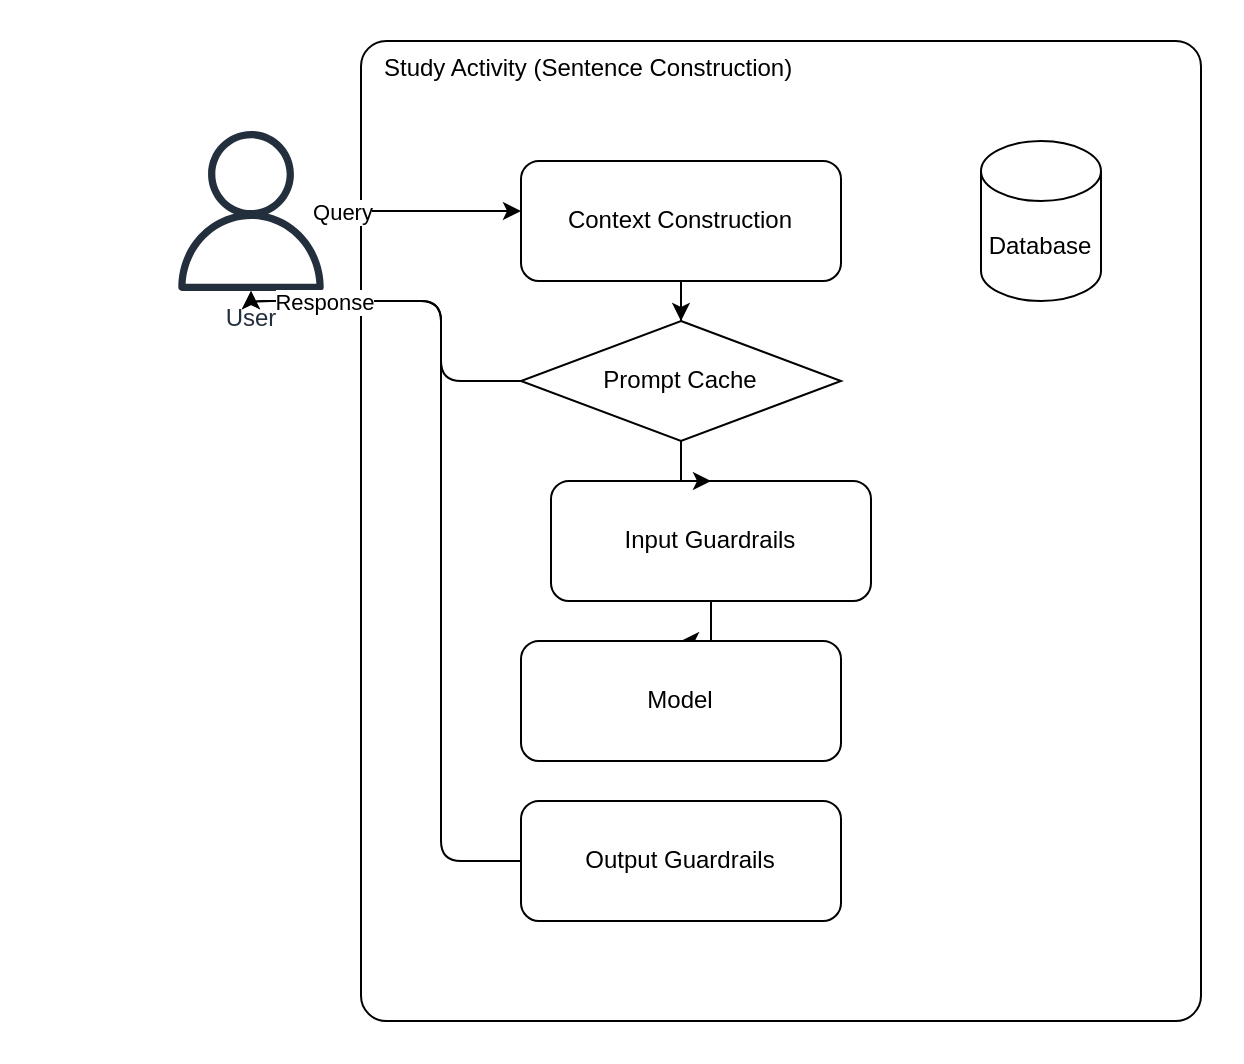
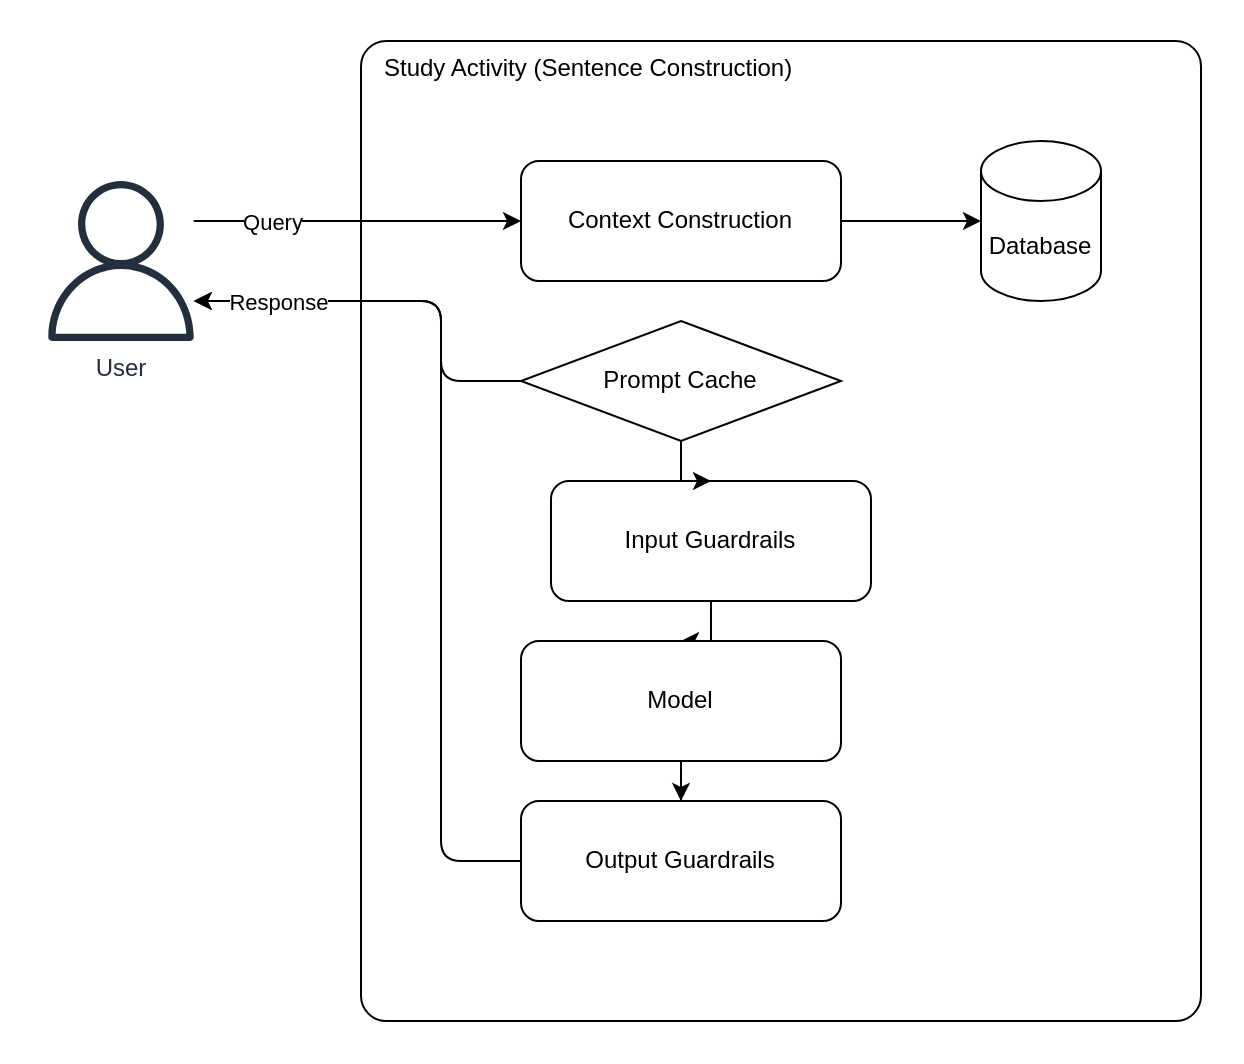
node "User": moved (251, 211) -> (121, 261)
edge "Context Construction" -> "Prompt Cache": now "Context Construction" -> "Database"
edge "Model" -> "Output Guardrails": added
